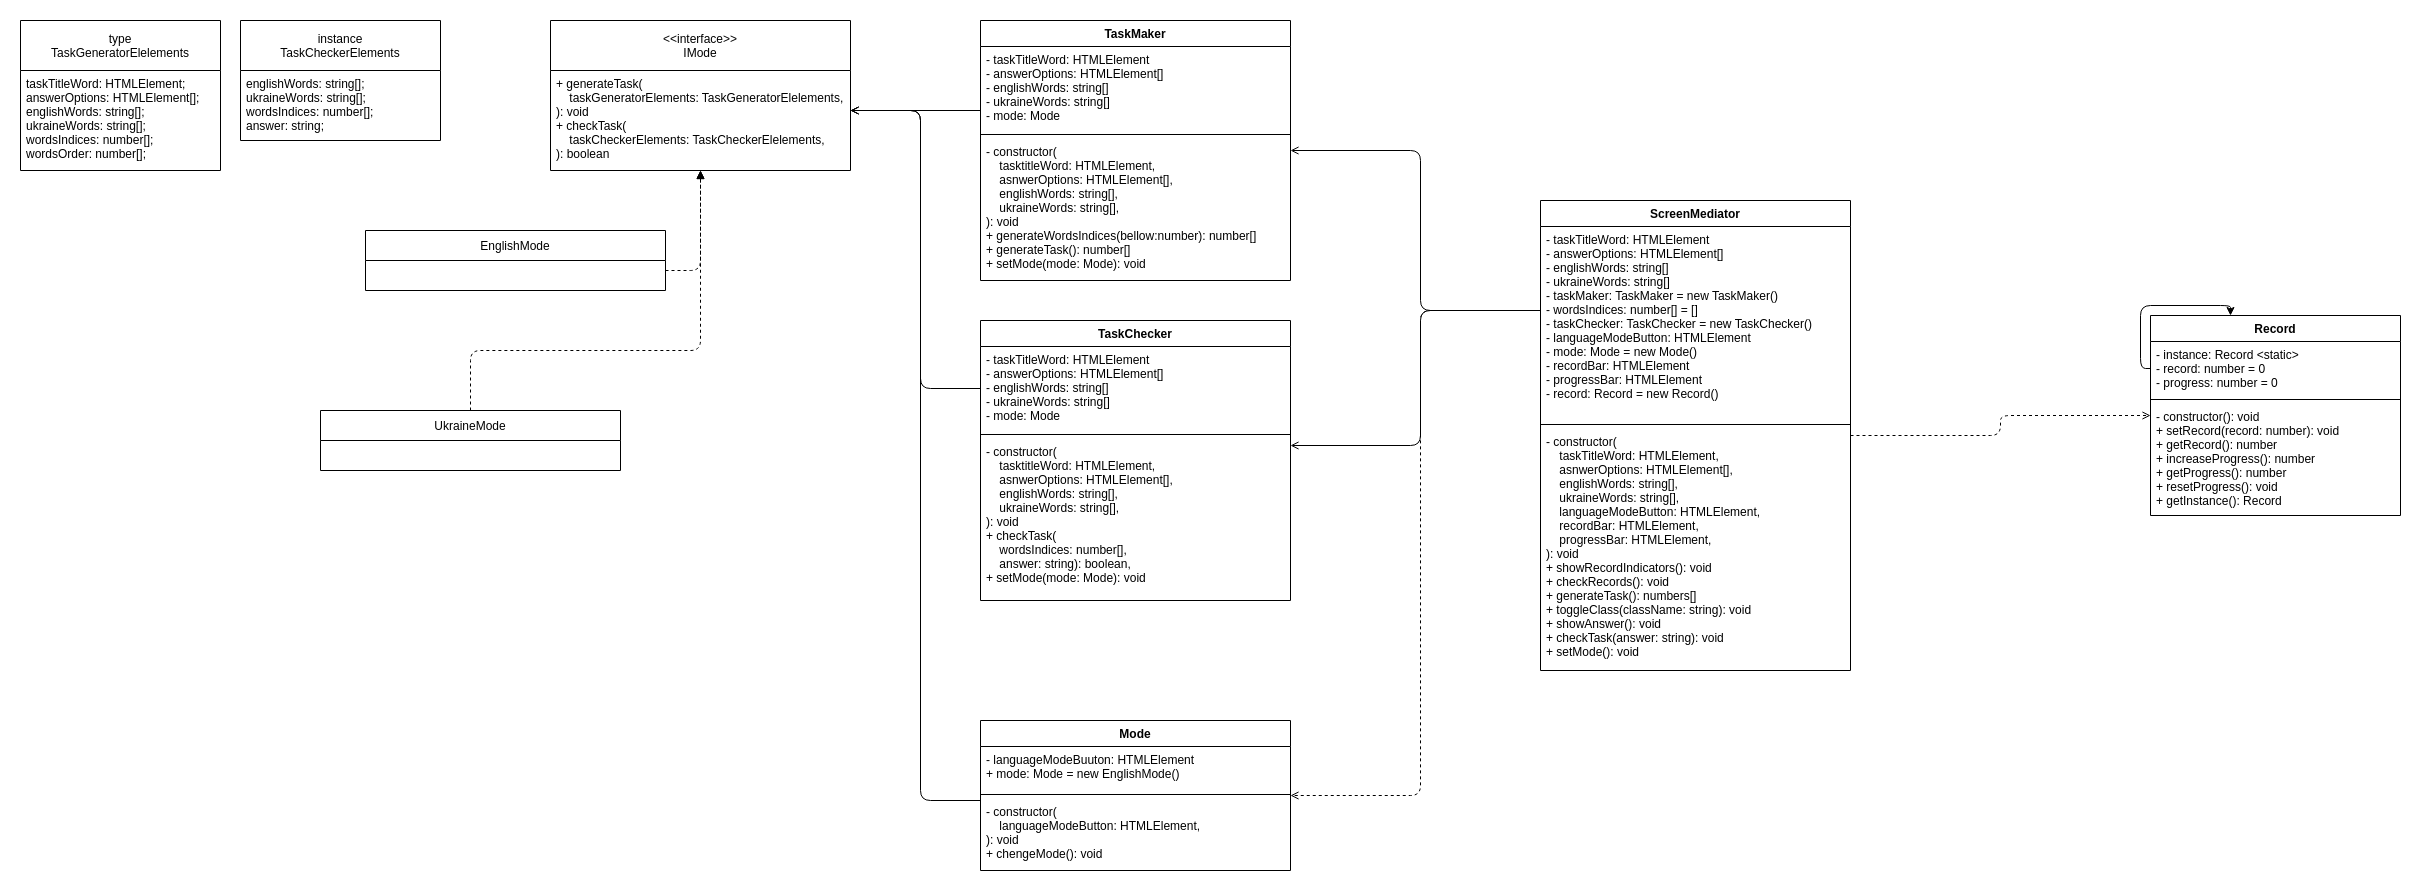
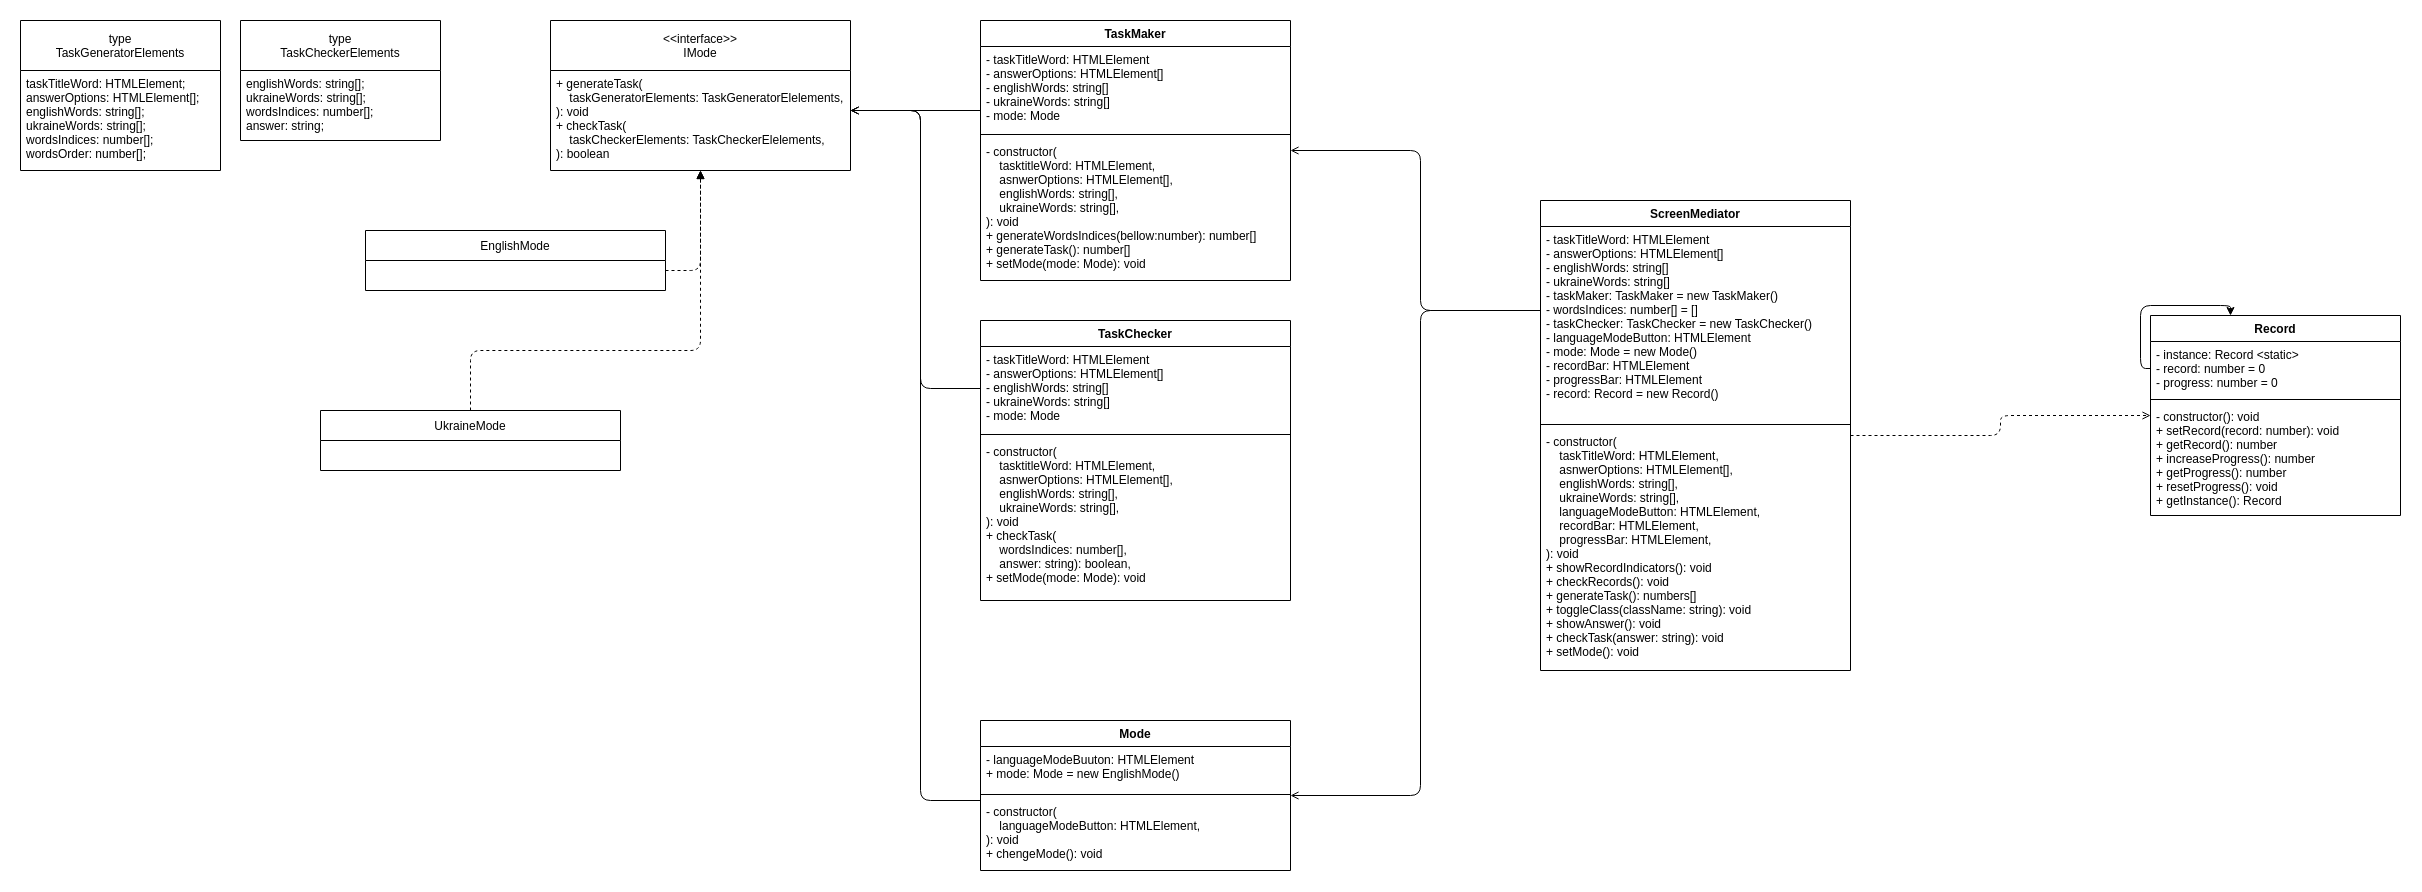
node "type TaskGeneratorElelements": label "type TaskGeneratorElelements" -> "type TaskGeneratorElements"
node "instance TaskCheckerElements": label "instance TaskCheckerElements" -> "type TaskCheckerElements"
edge "ScreenMediator" -> "TaskChecker": removed
edge "ScreenMediator" -> "Mode": style dashed -> solid
